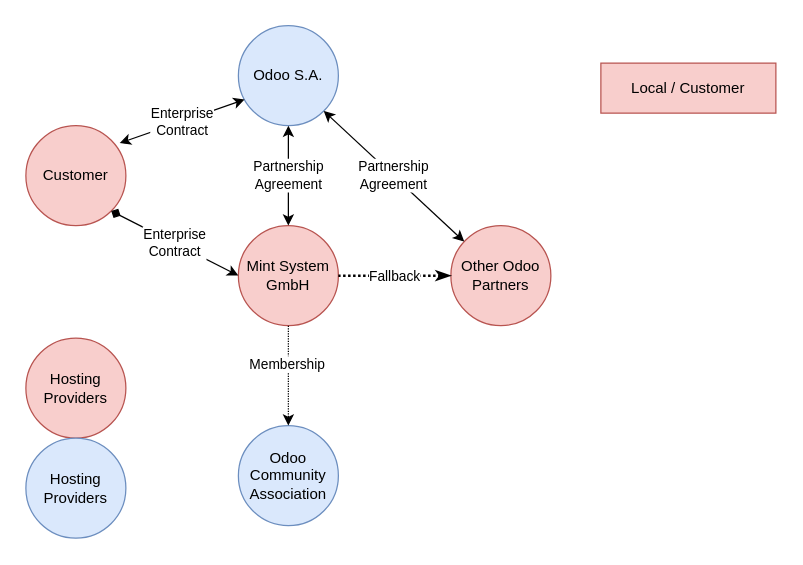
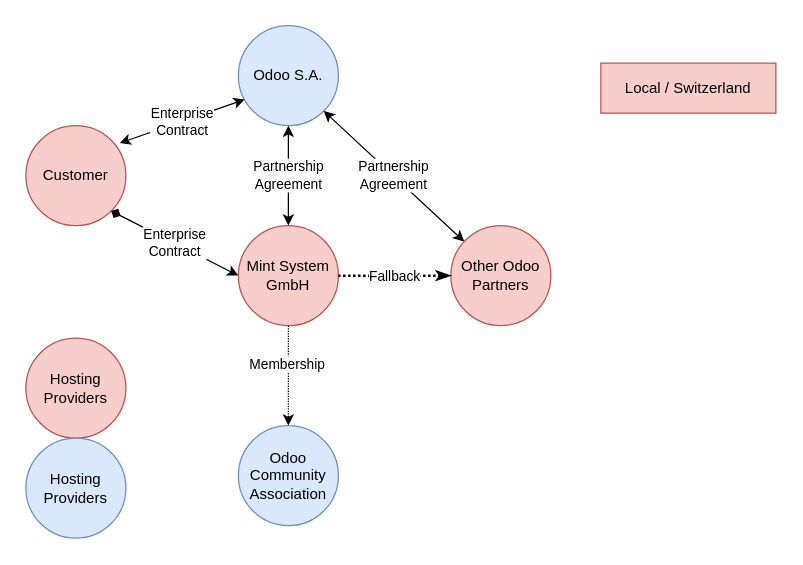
node "Local / Customer": label "Local / Customer" -> "Local / Switzerland"
